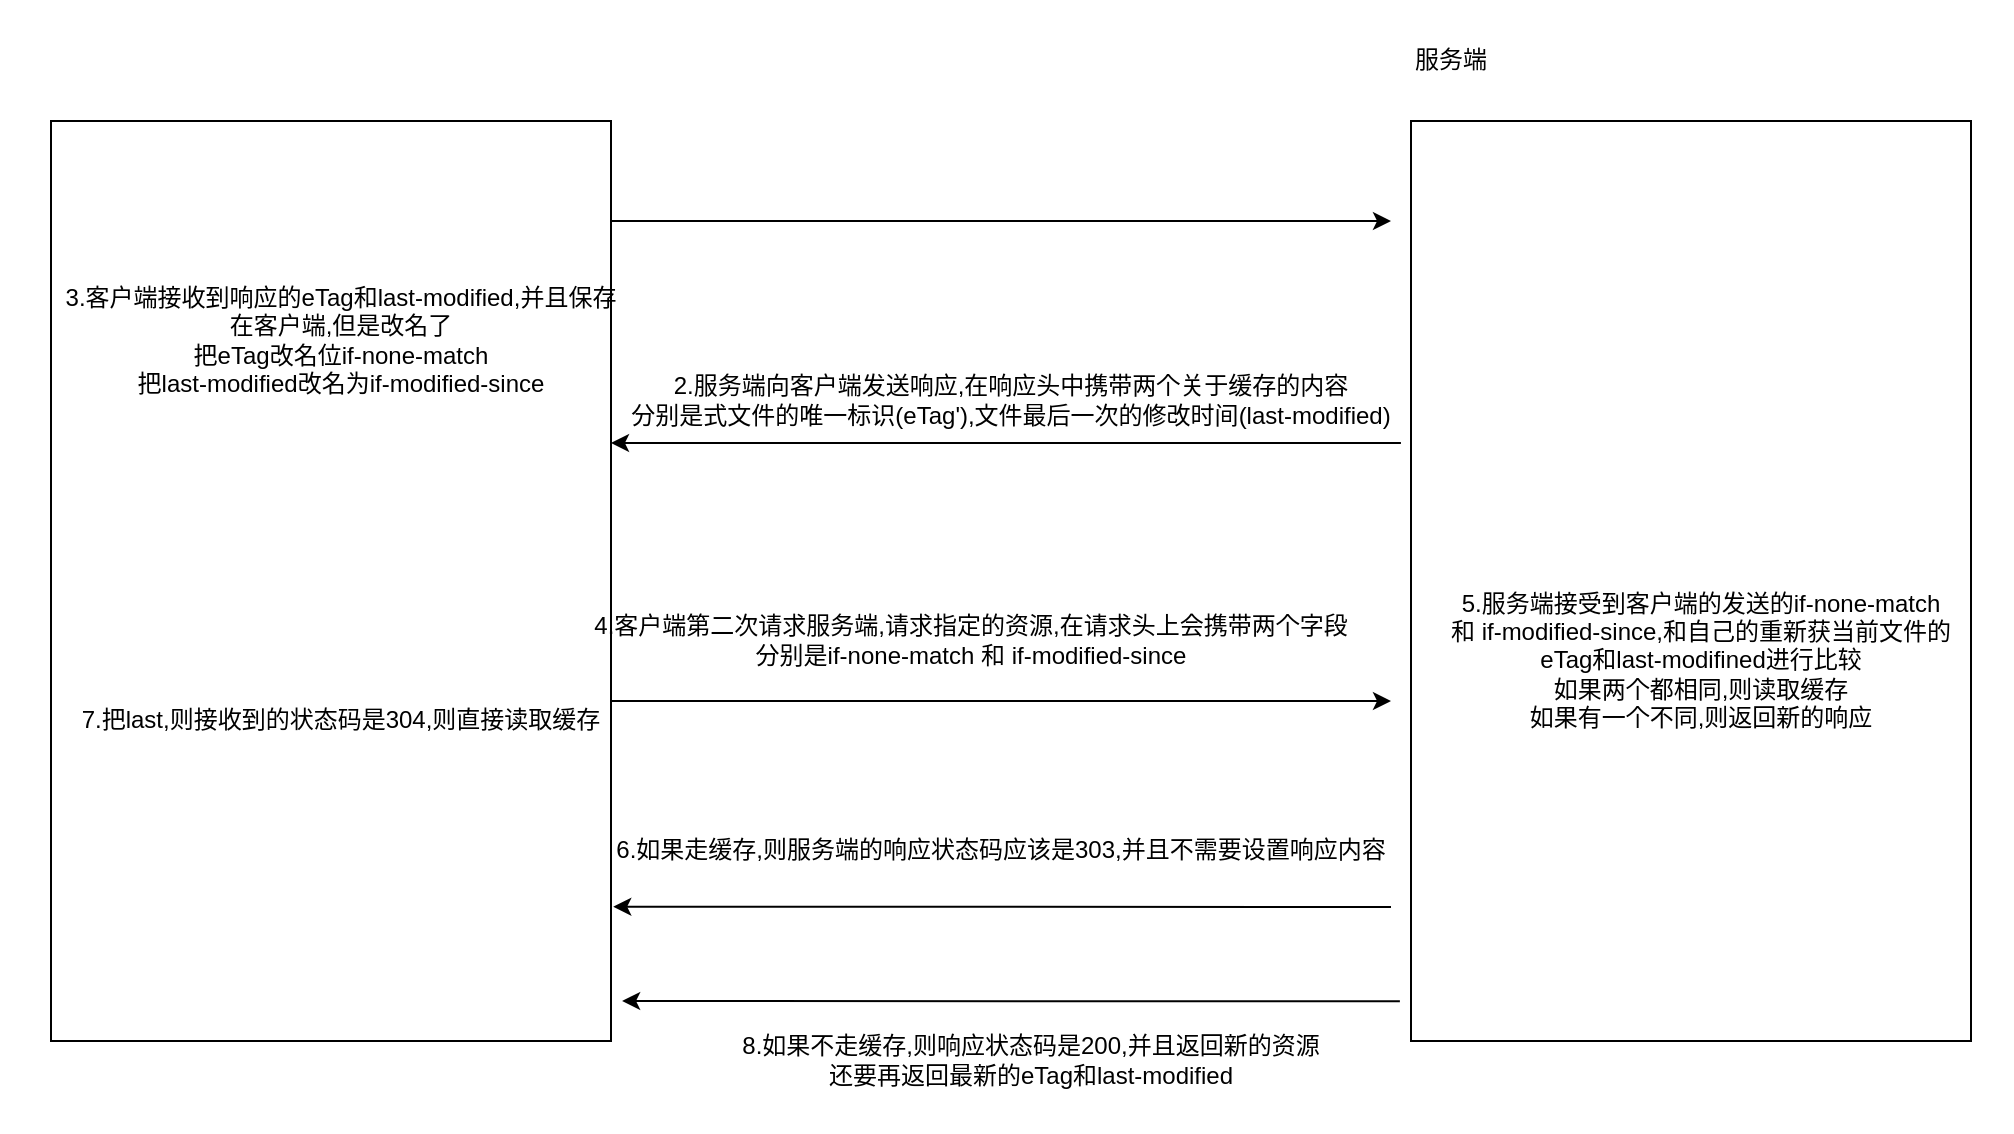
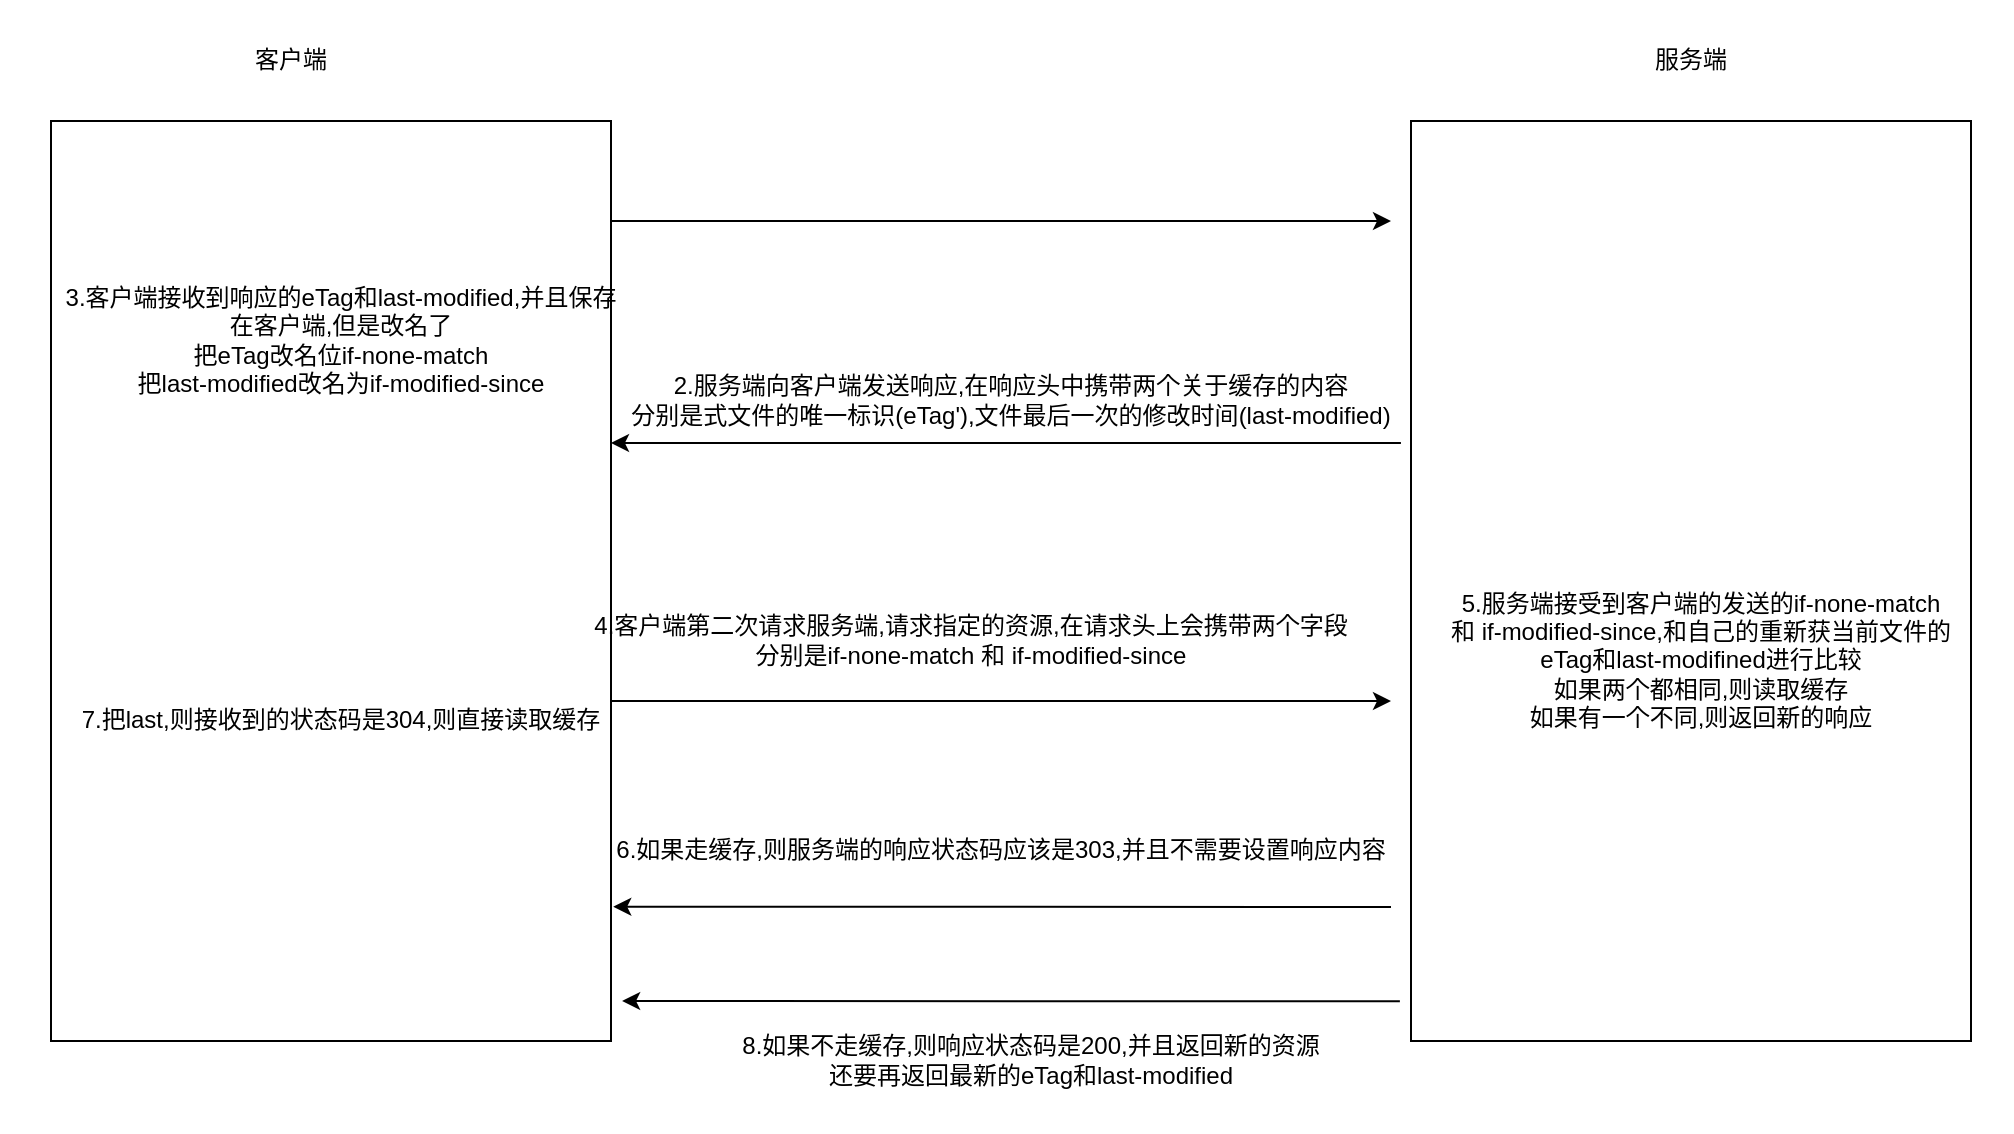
node "客户端": added
node "服务端": moved (1451, 61) -> (1691, 61)
